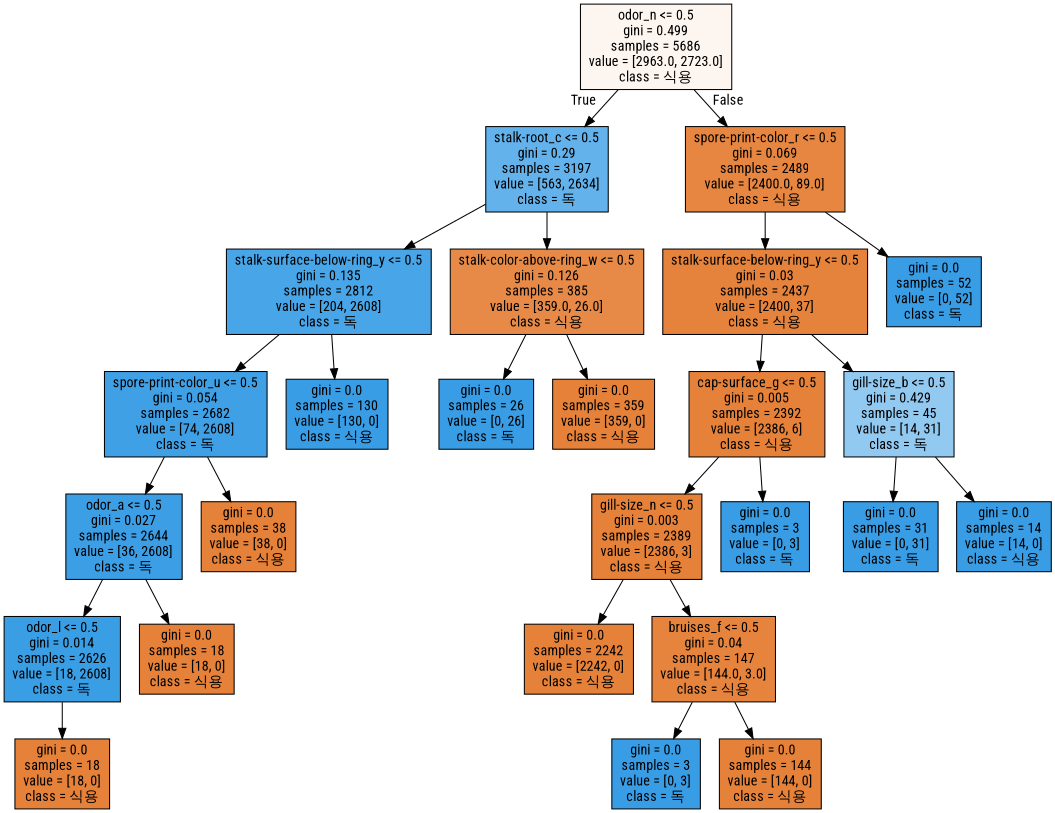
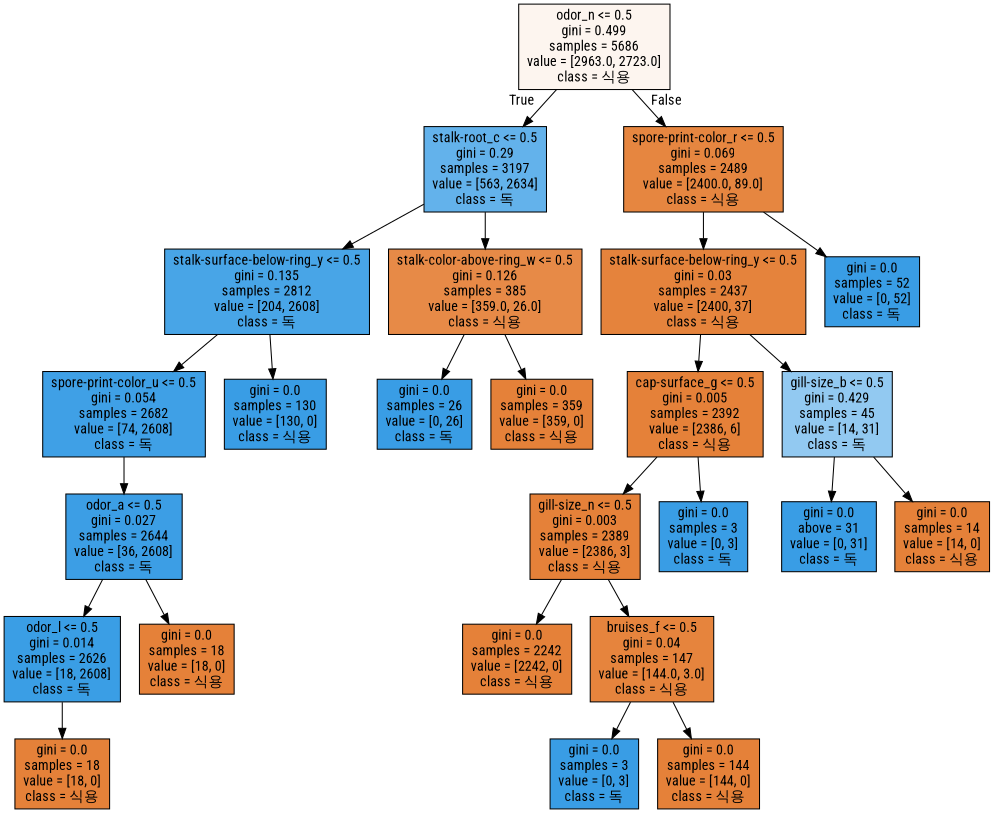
node "gini = 0.0 samples = 38 value = [38, 0] class = 식용": removed
node "gini = 0.0 samples = 31 value = [0, 31] class = 독": label "gini = 0.0 samples = 31 value = [0, 31] class = 독" -> "gini = 0.0 above = 31 value = [0, 31] class = 독"
node "gini = 0.0 samples = 14 value = [14, 0] class = 식용": fillcolor #399de5 -> #e58139
